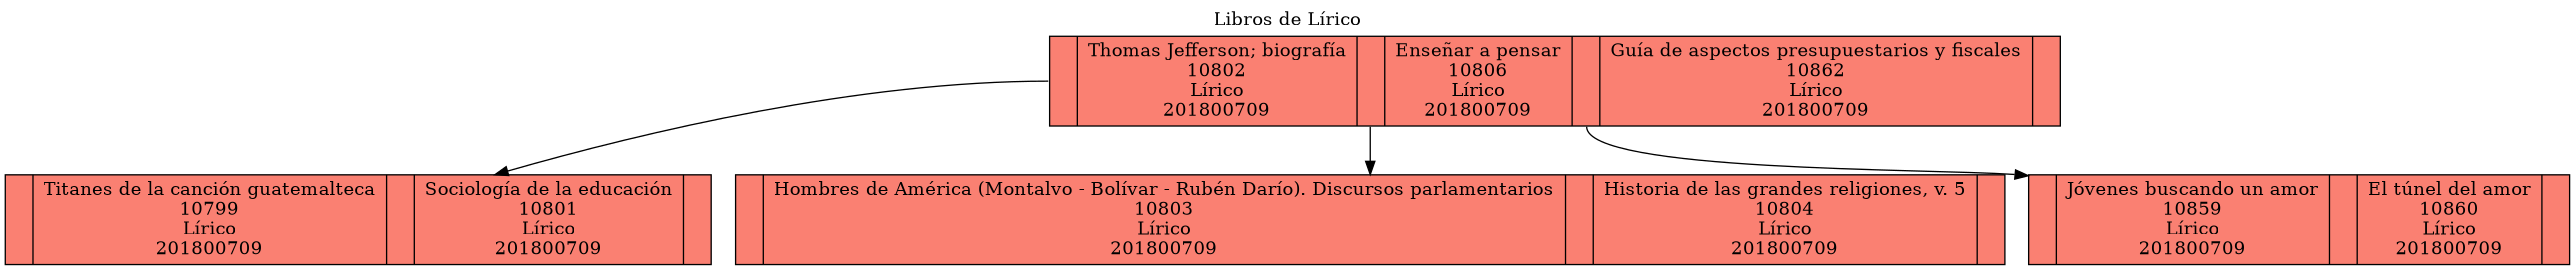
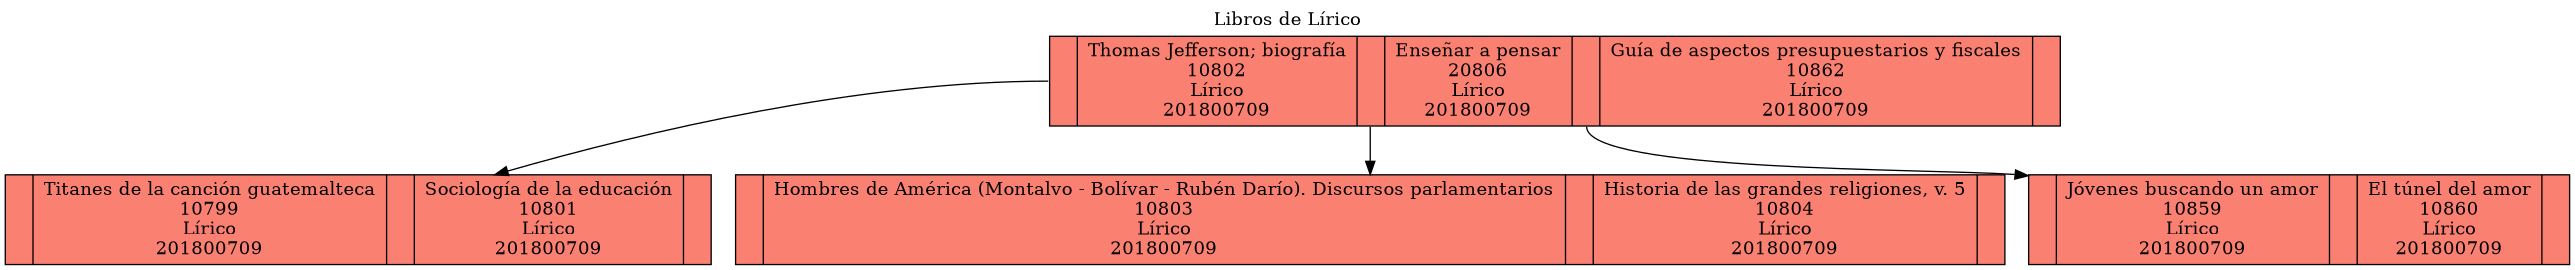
node "Thomas Jefferson; biografía": text "10806" -> "20806"
